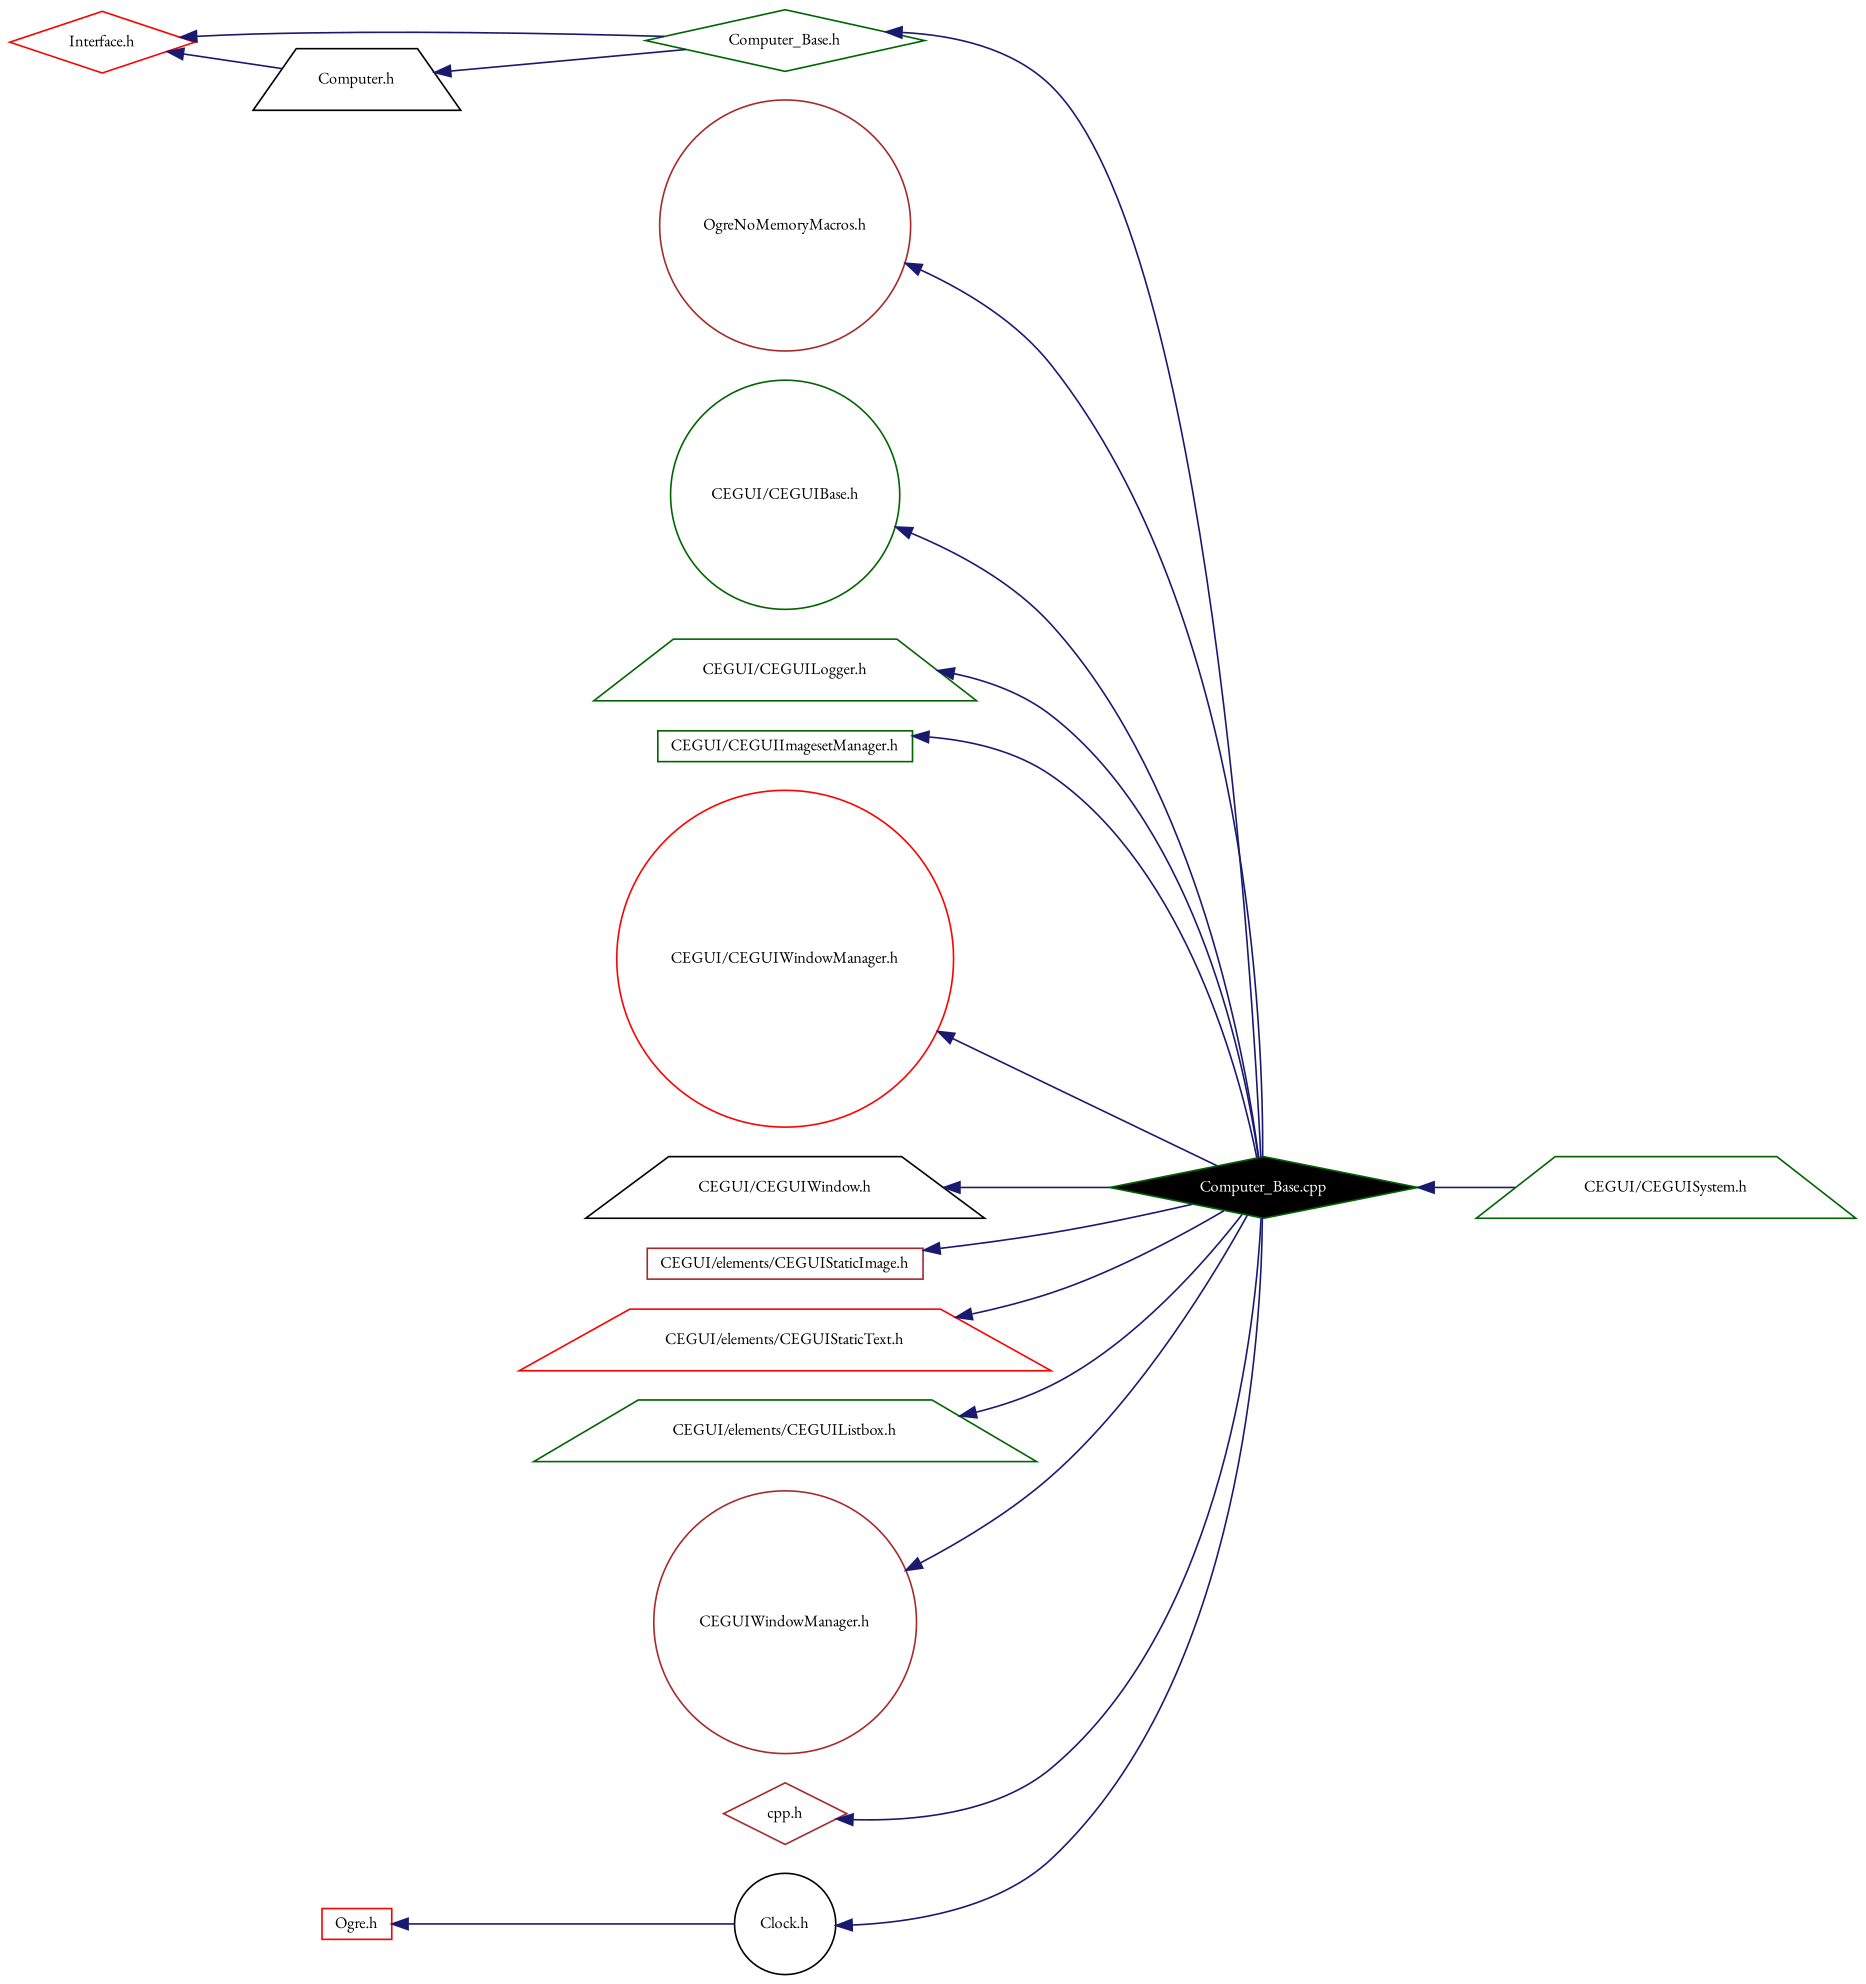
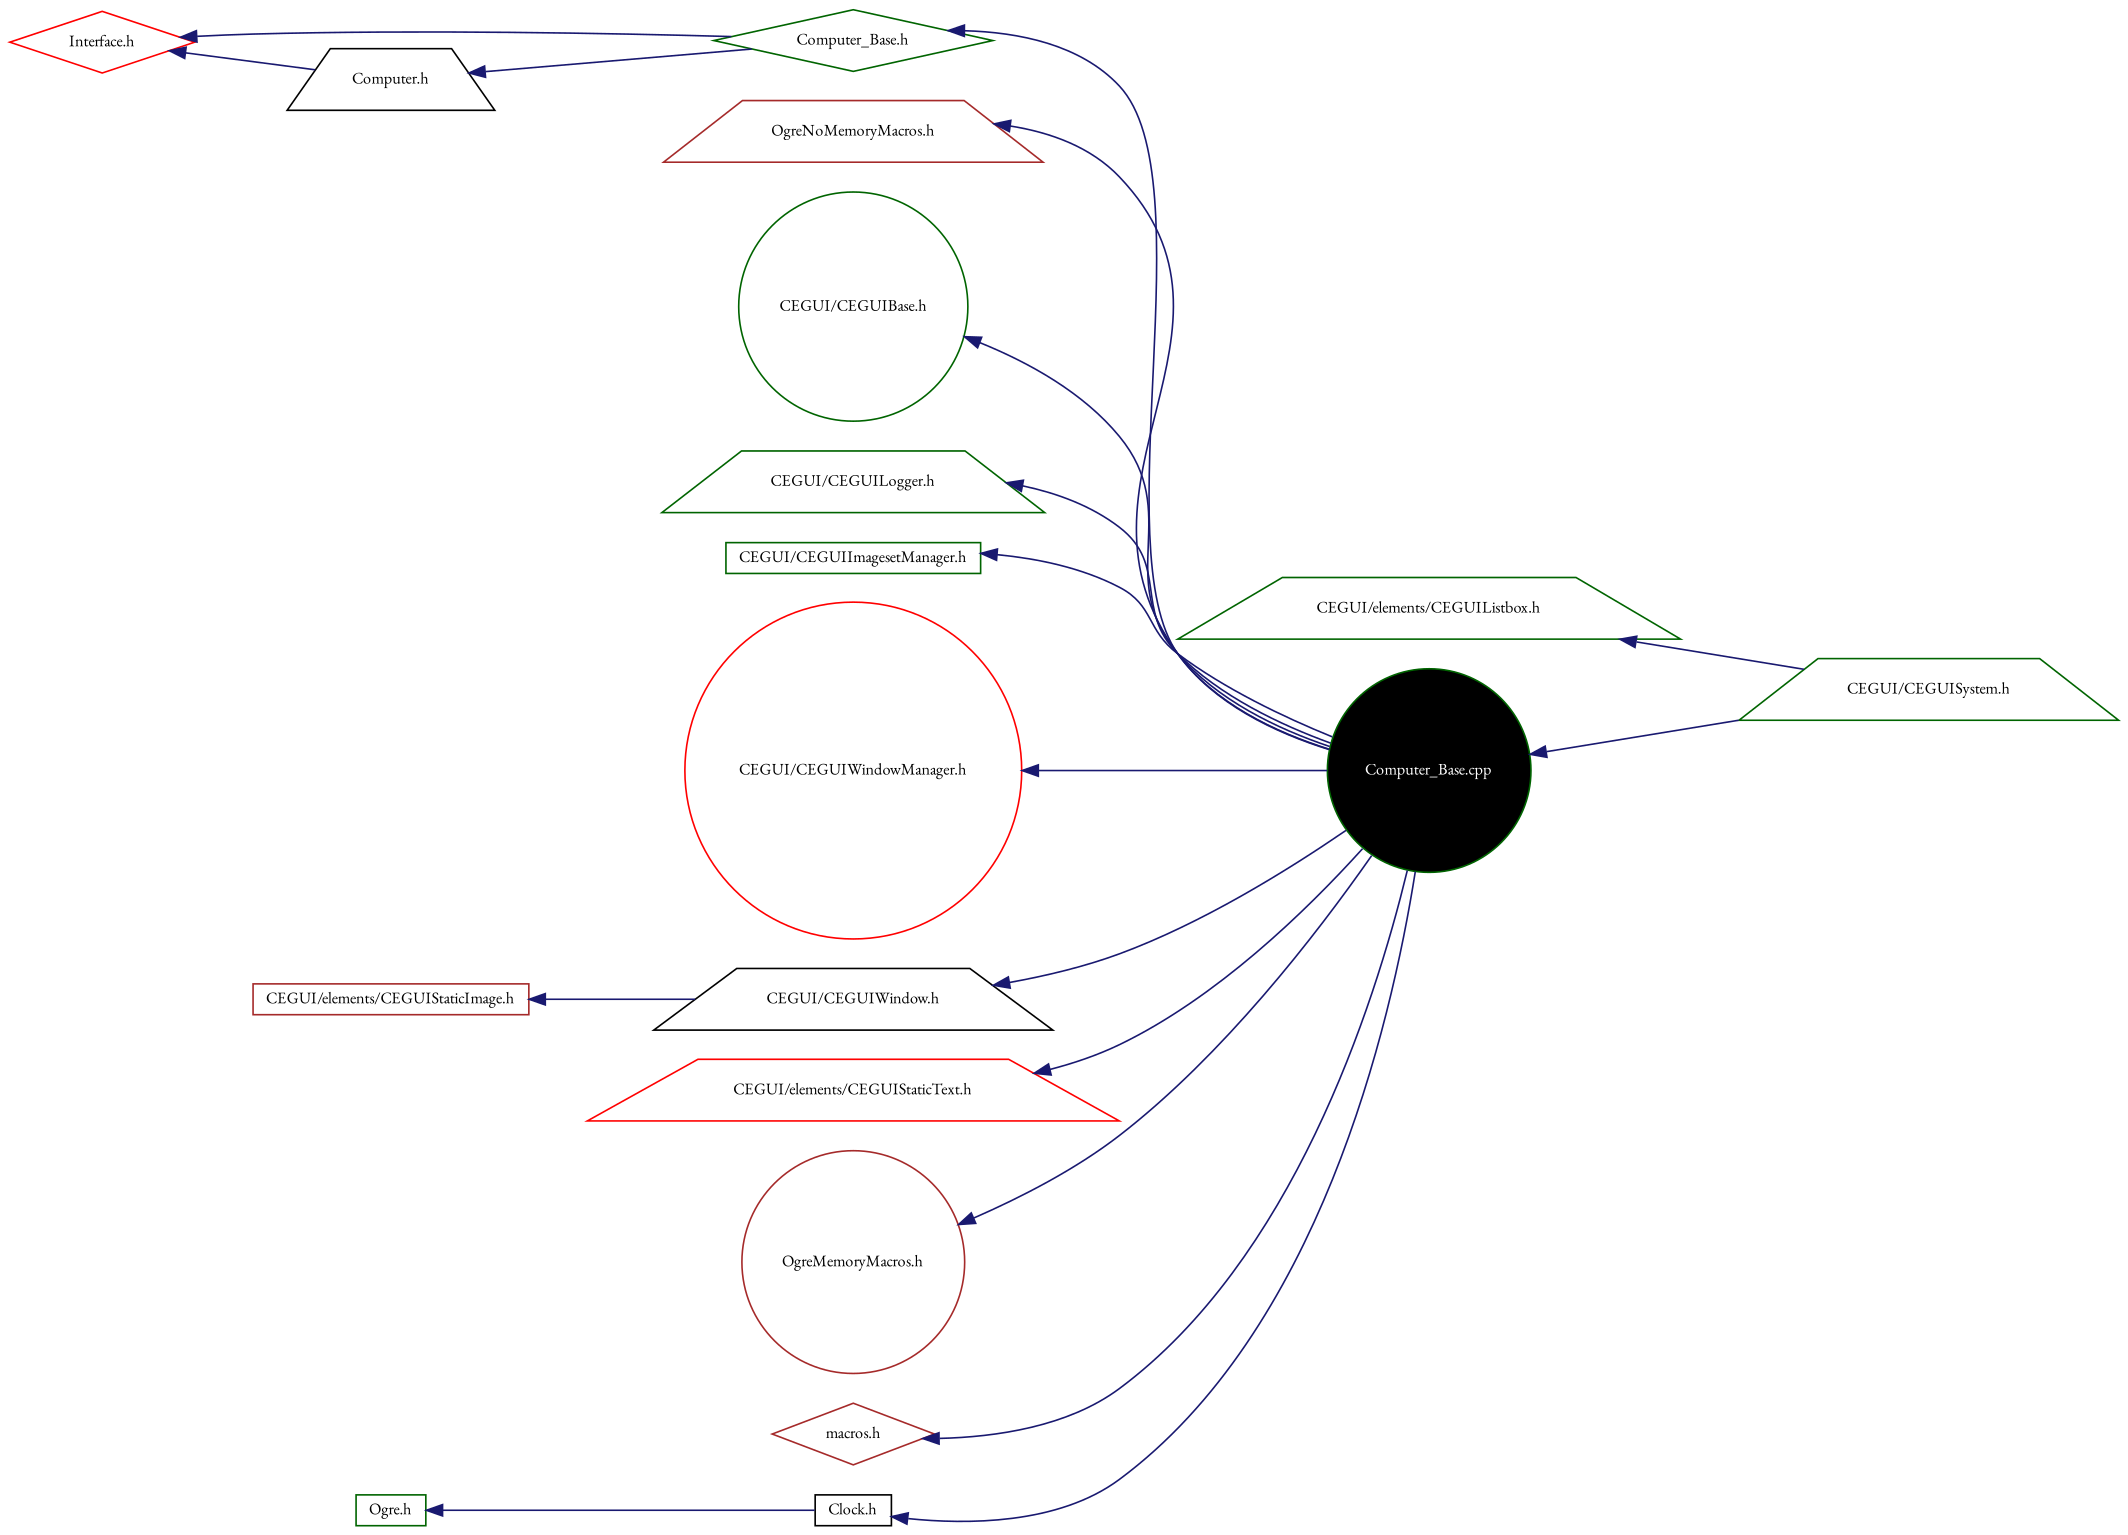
node "OgreNoMemoryMacros.h": shape circle -> trapezium
node "Computer_Base.cpp": shape diamond -> circle
edge "Computer_Base.cpp" -> "CEGUI/elements/CEGUIStaticImage.h": now "CEGUI/CEGUIWindow.h" -> "CEGUI/elements/CEGUIStaticImage.h"
edge "Computer_Base.cpp" -> "CEGUI/elements/CEGUIListbox.h": now "CEGUI/CEGUISystem.h" -> "CEGUI/elements/CEGUIListbox.h"
node "CEGUIWindowManager.h": label "CEGUIWindowManager.h" -> "OgreMemoryMacros.h"
node "cpp.h": label "cpp.h" -> "macros.h"
node "Ogre.h": color red -> darkgreen
node "Clock.h": shape circle -> box
